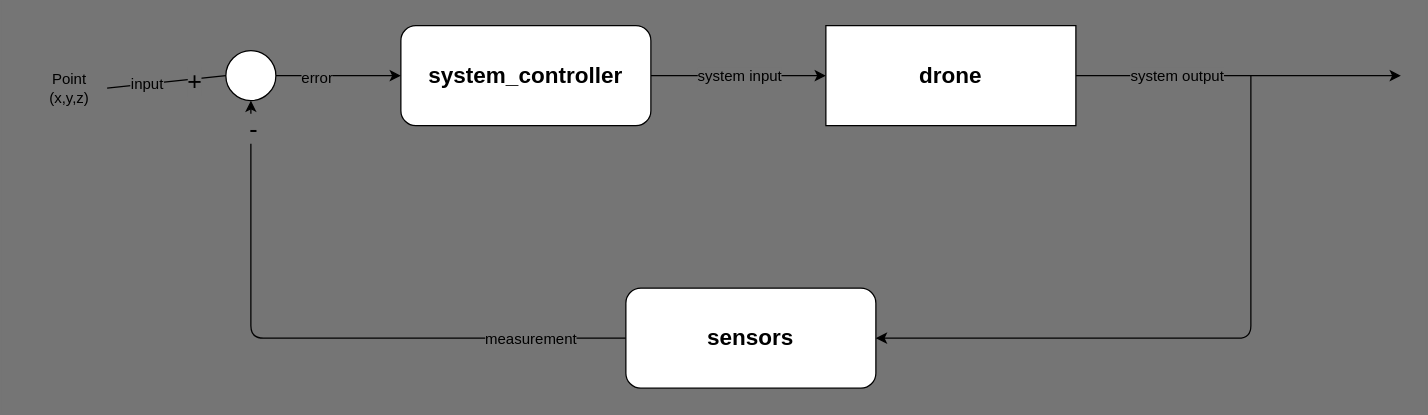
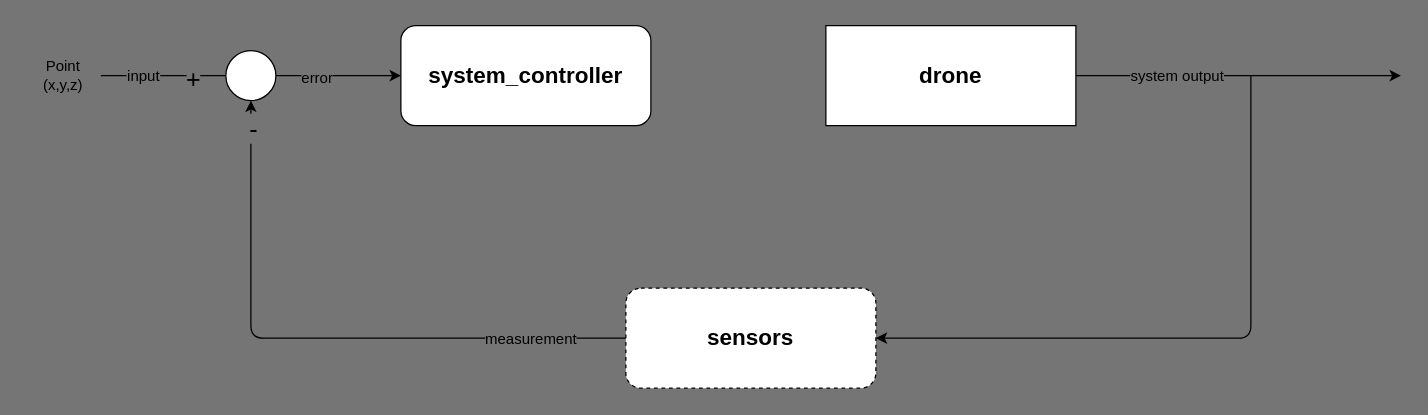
edge "system_controller" -> "drone": removed, label "system input"
node "Point (x,y,z)": moved (69, 88) -> (63, 76)
node "sensors": style solid -> dashed
